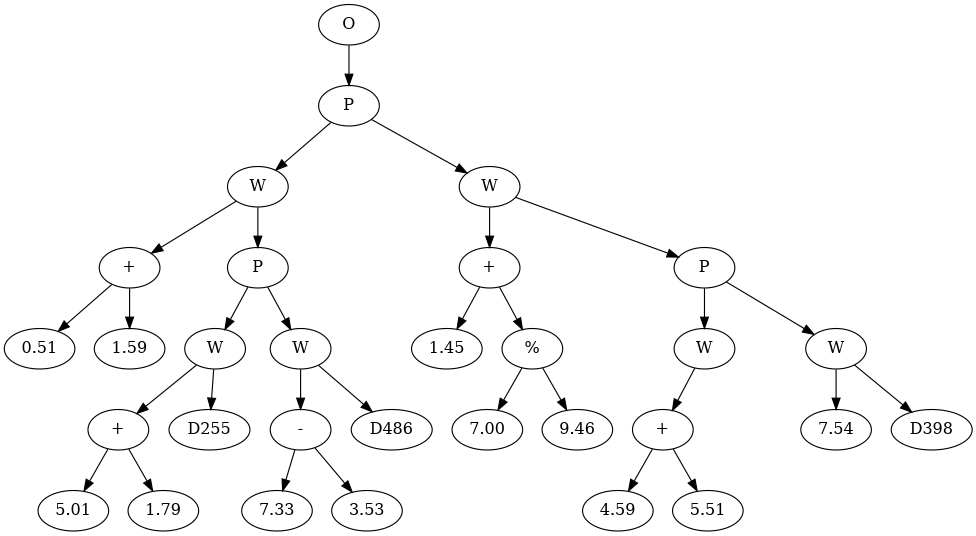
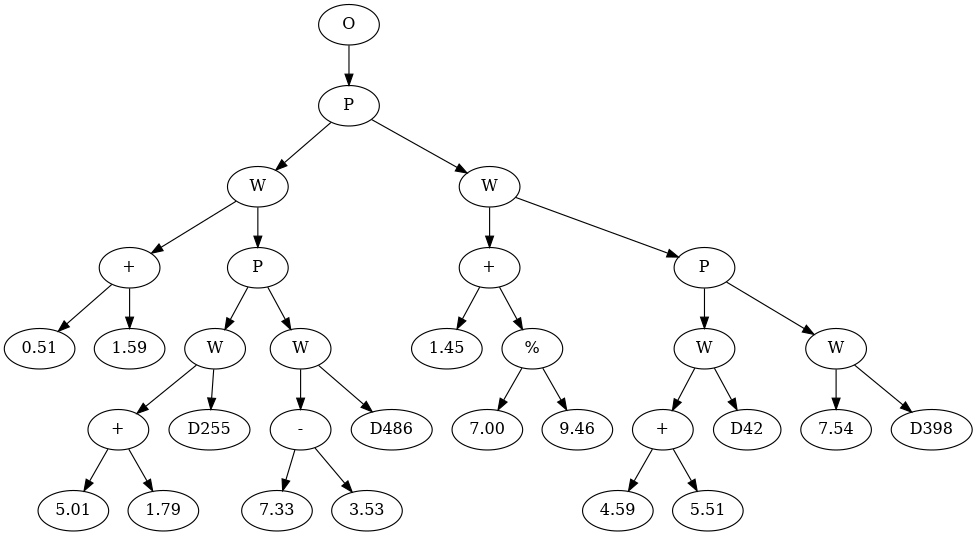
node "D42": added
